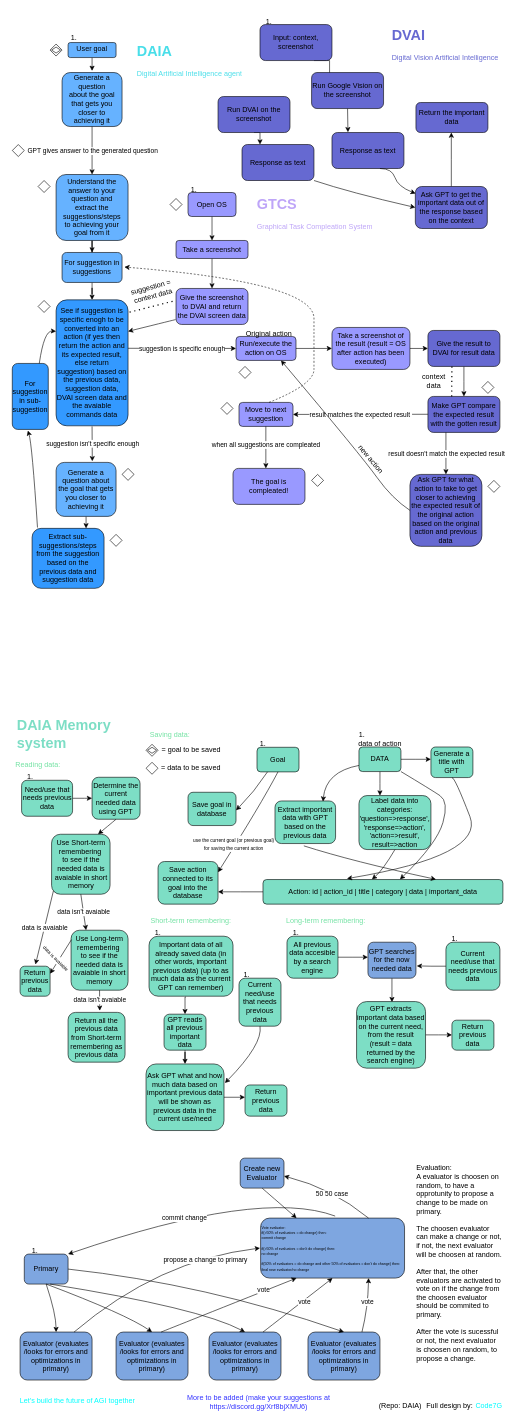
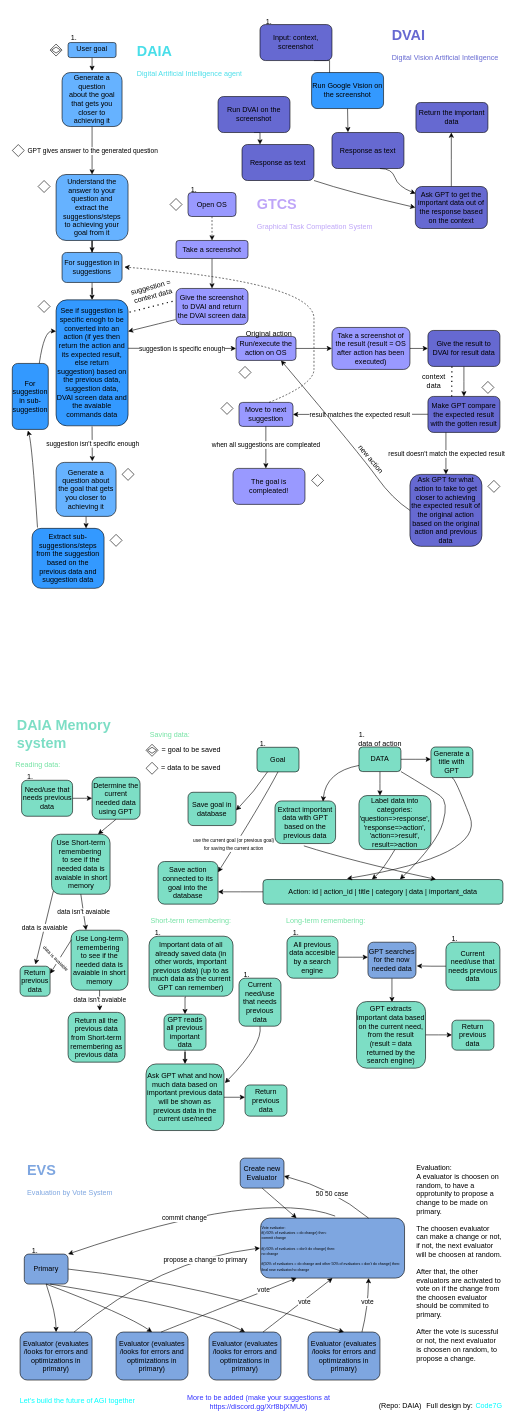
node "Run Google Vision on the screenshot": fillcolor #6669d1 -> #3399ff
edge "Open OS" -> "Take a screenshot": style solid -> dashed
node "EVS Evaluation by Vote System": added
